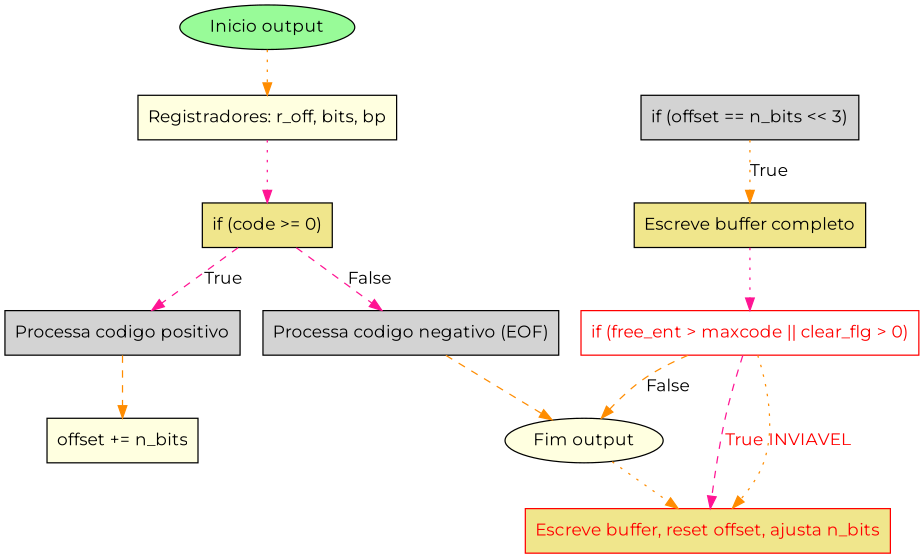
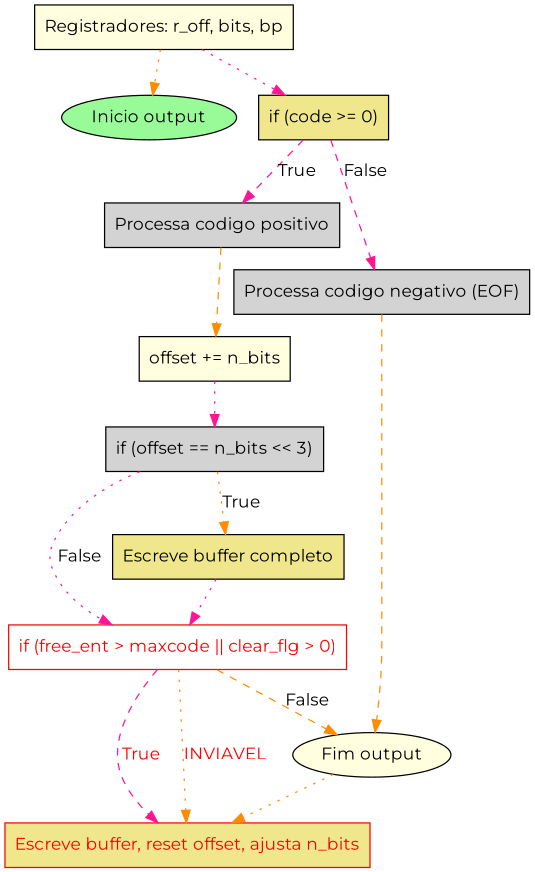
edge "Inicio output" -> "Registradores: r_off, bits, bp": reversed
edge "offset += n_bits" -> "if (offset == n_bits << 3)": added
edge "if (offset == n_bits << 3)" -> "if (free_ent > maxcode || clear_flg > 0)": added, label "False"
